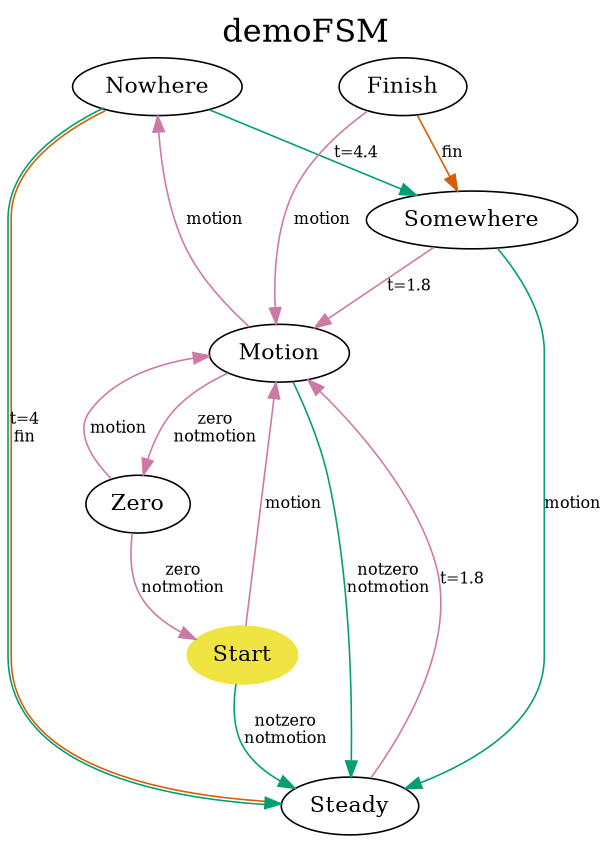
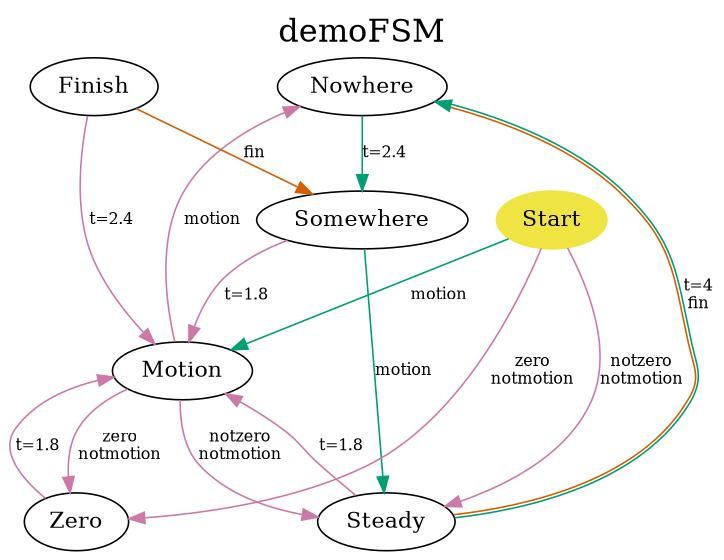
edge "Nowhere" -> "Somewhere": label "t=4.4" -> "t=2.4"
edge "Finish" -> "Motion": label "motion" -> "t=2.4"
edge "Zero" -> "Motion": label "motion" -> "t=1.8"
edge "Start" -> "Motion": color #cc79a7 -> #009e73
edge "Nowhere" -> "Steady": reversed
edge "Motion" -> "Steady": color #009e73 -> #cc79a7
edge "Zero" -> "Start": reversed
edge "Start" -> "Steady": color #009e73 -> #cc79a7
